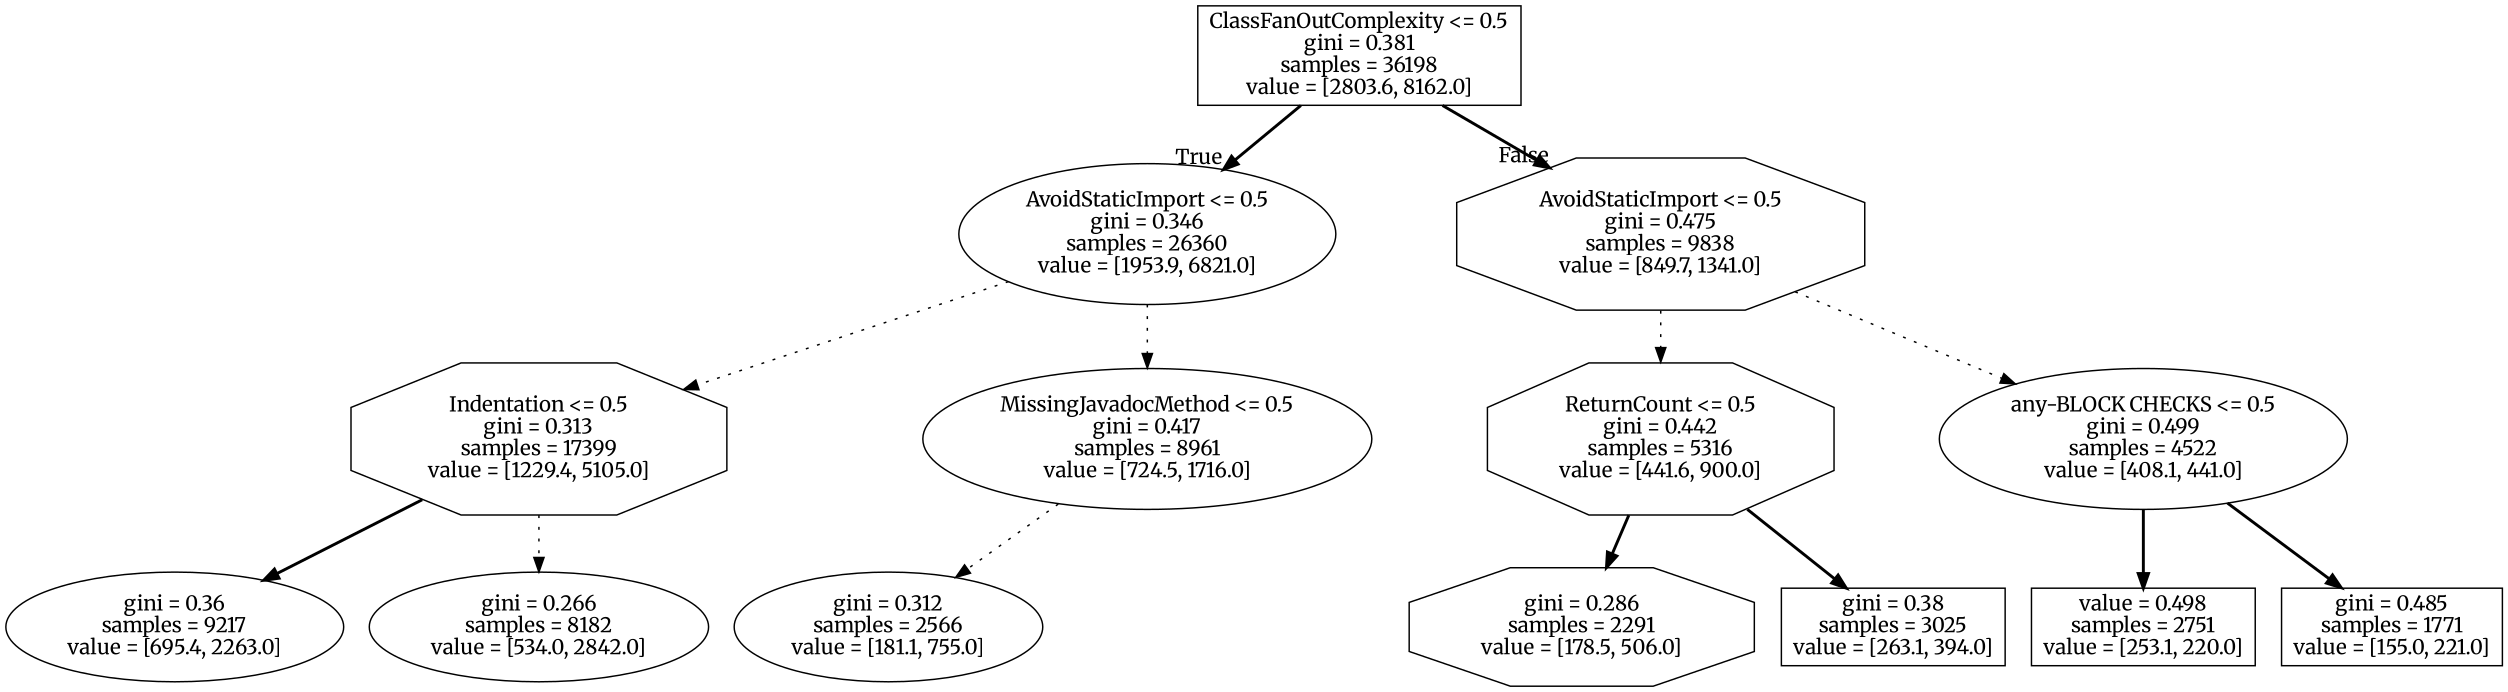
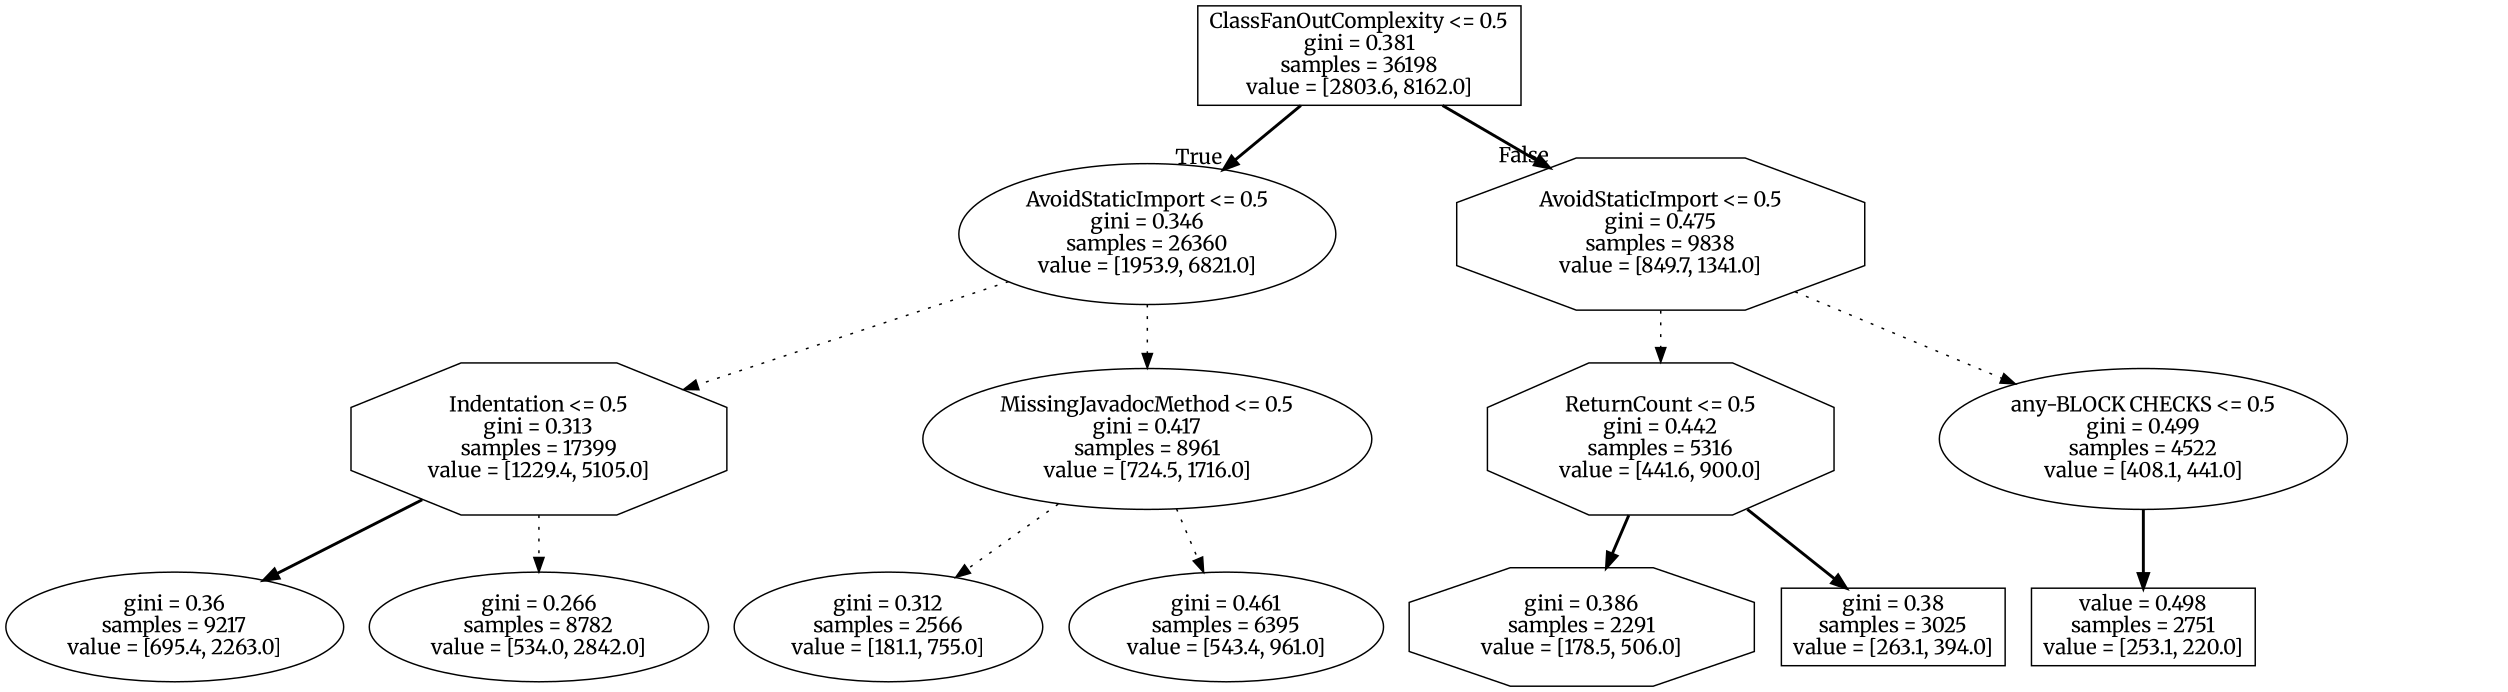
node "gini = 0.266 samples = 8182 value = [534.0, 2842.0]": label "gini = 0.266 samples = 8182 value = [534.0, 2842.0]" -> "gini = 0.266 samples = 8782 value = [534.0, 2842.0]"
node "gini = 0.461 samples = 6395 value = [543.4, 961.0]": added
node "gini = 0.286 samples = 2291 value = [178.5, 506.0]": label "gini = 0.286 samples = 2291 value = [178.5, 506.0]" -> "gini = 0.386 samples = 2291 value = [178.5, 506.0]"
node "gini = 0.485 samples = 1771 value = [155.0, 221.0]": removed
